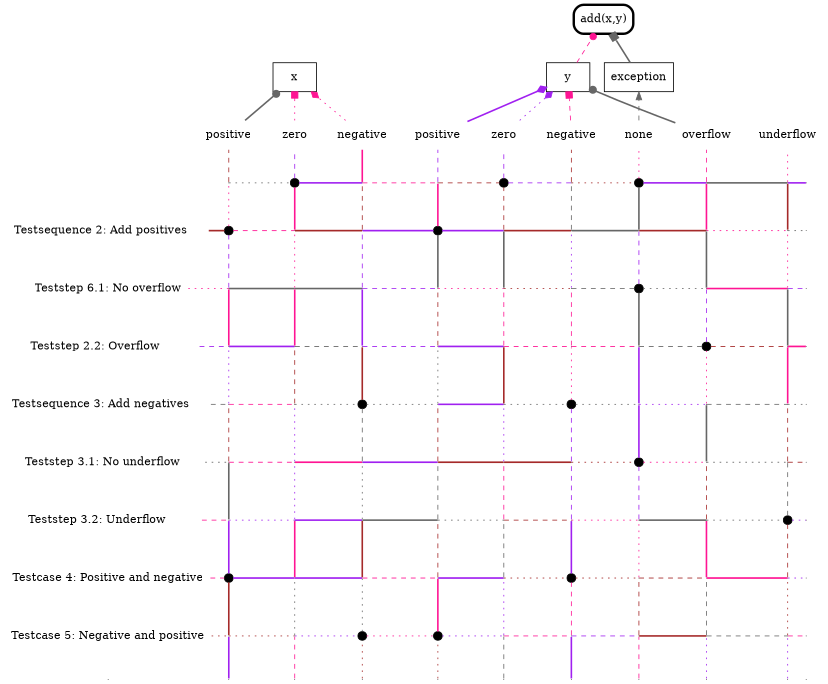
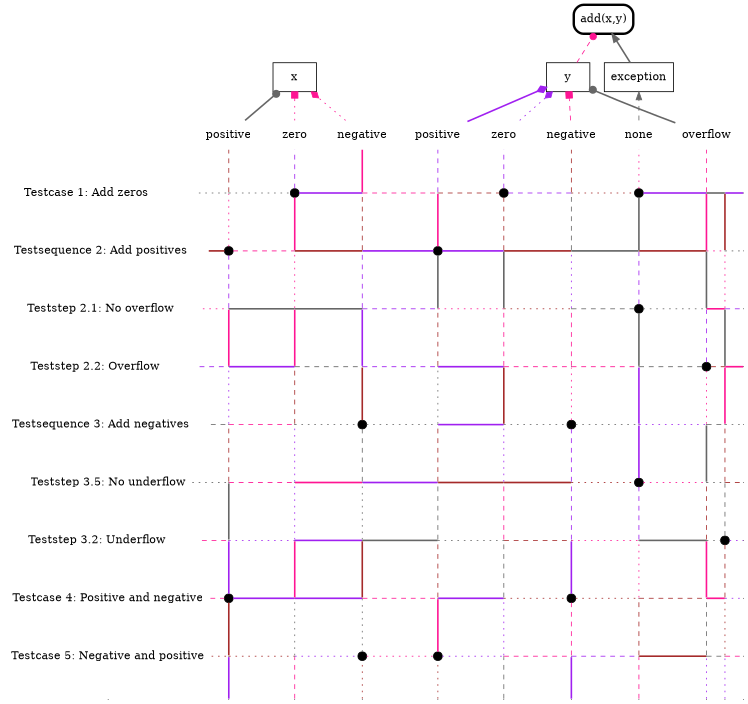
edge "exception" -> "add(x,y)": arrowhead box -> normal
node "underflow": removed
node "Testcase 1: Add zeros": added
node "Teststep 6.1: No overflow": label "Teststep 6.1: No overflow" -> "Teststep 2.1: No overflow"
node "Teststep 3.1: No underflow": label "Teststep 3.1: No underflow" -> "Teststep 3.5: No underflow"
